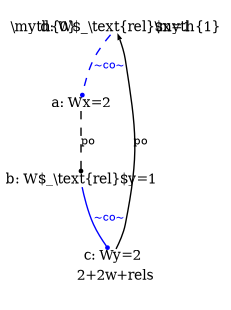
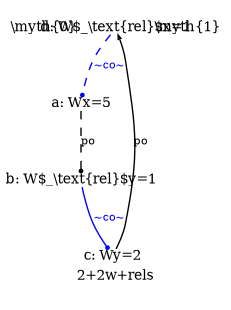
node "a: Wx=2": label "a: Wx=2" -> "a: Wx=5"
